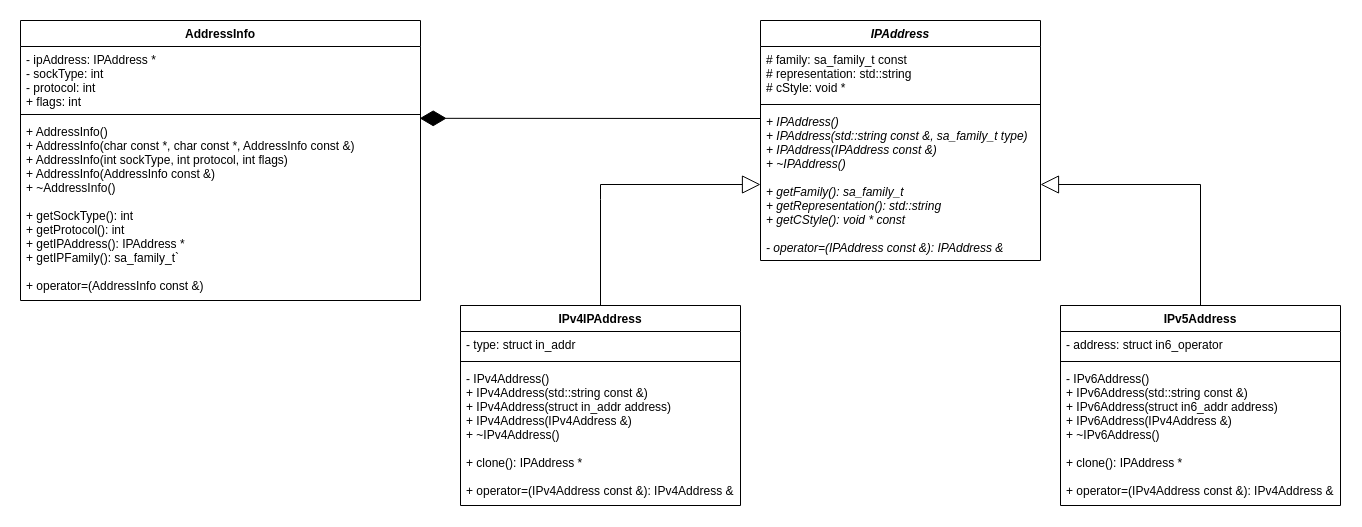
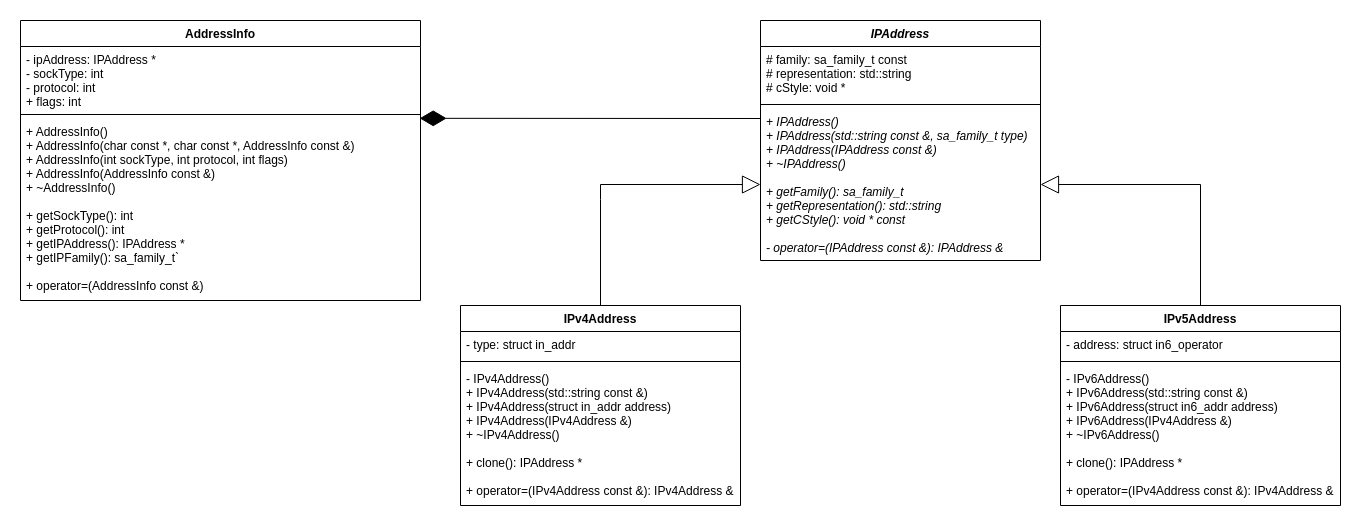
node "IPv4IPAddress": label "IPv4IPAddress" -> "IPv4Address"
